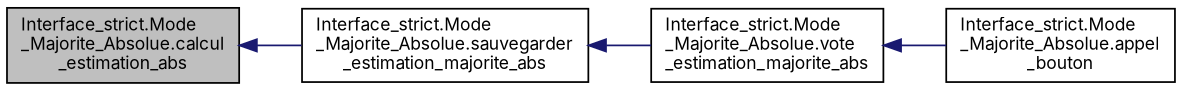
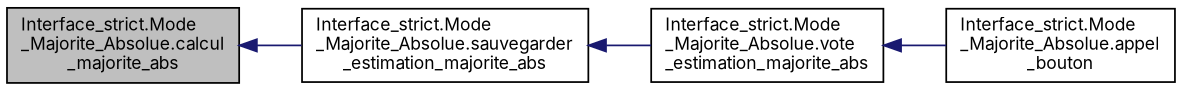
node "Interface_strict.Mode _Majorite_Absolue.calcul _estimation_abs": label "Interface_strict.Mode _Majorite_Absolue.calcul _estimation_abs" -> "Interface_strict.Mode _Majorite_Absolue.calcul _majorite_abs"
